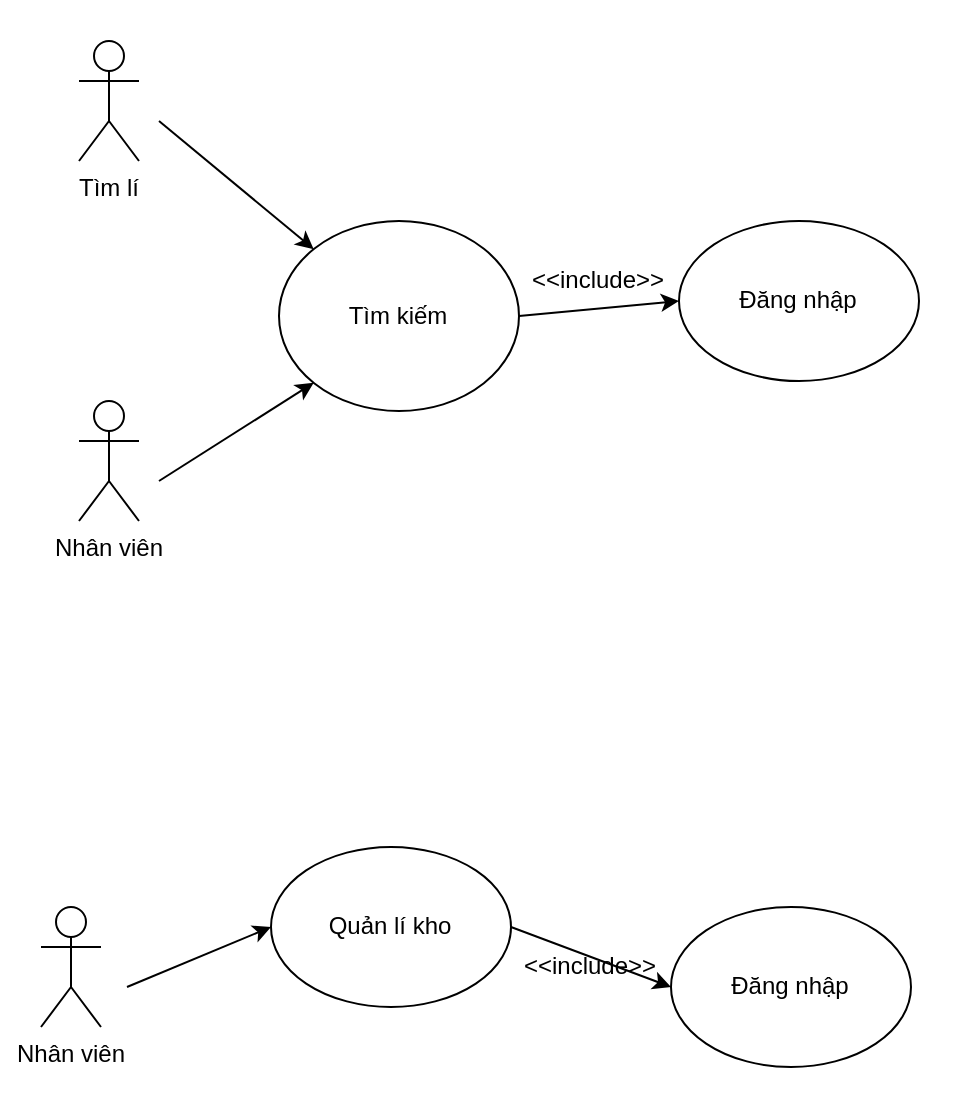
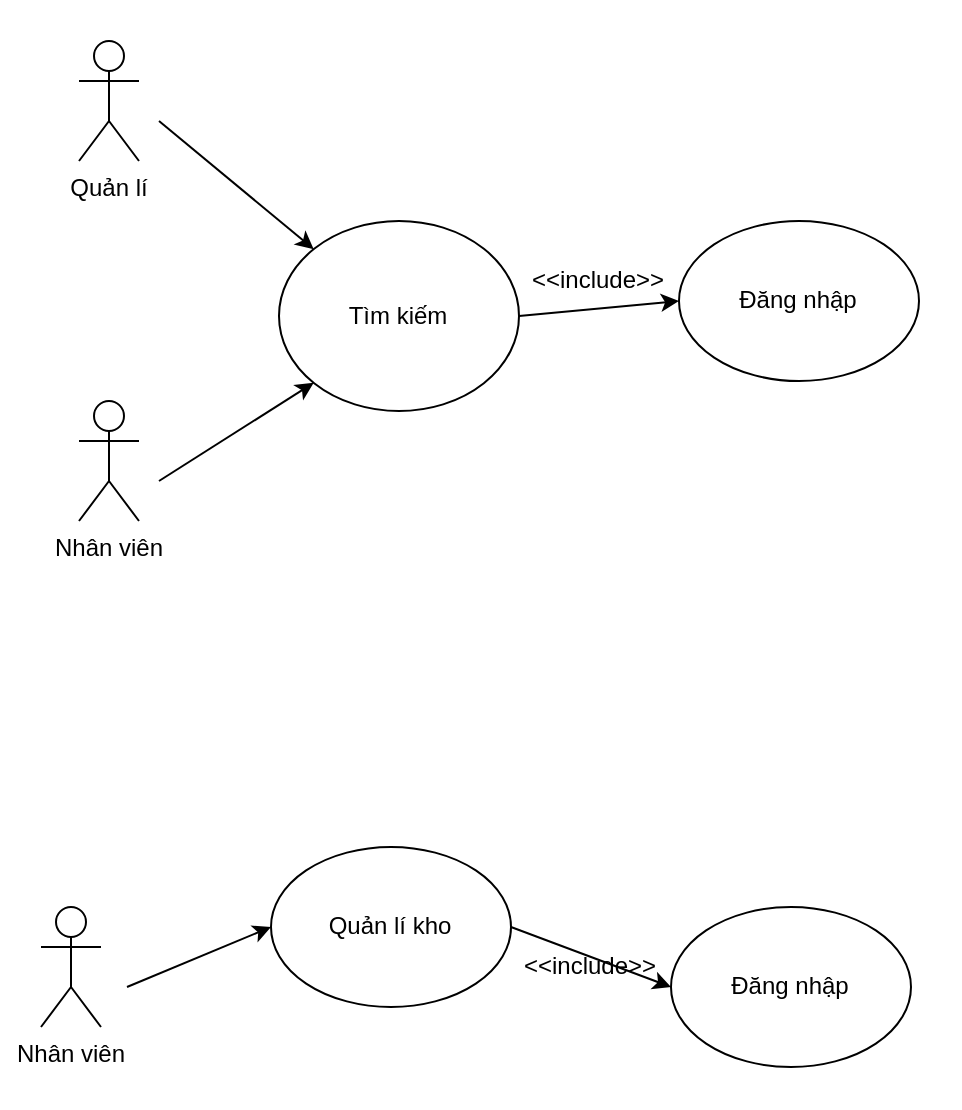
node "Tìm lí": label "Tìm lí" -> "Quản lí"
